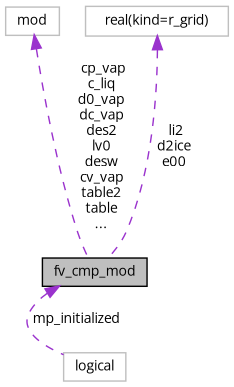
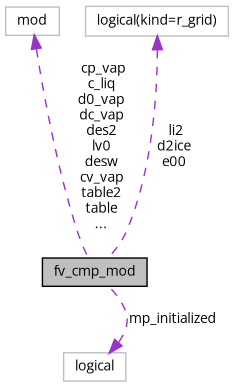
node "real(kind=r_grid)": label "real(kind=r_grid)" -> "logical(kind=r_grid)"
edge "logical" -> "fv_cmp_mod": reversed
